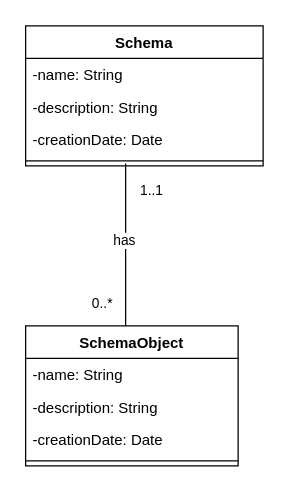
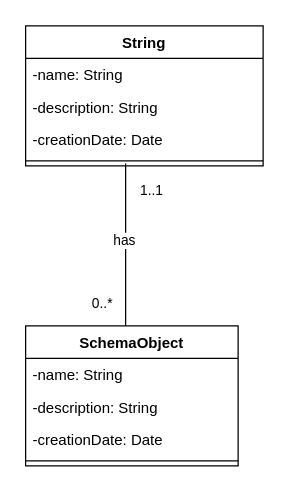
node "Schema": label "Schema" -> "String"
